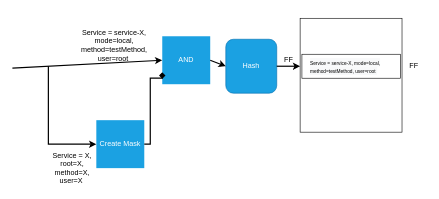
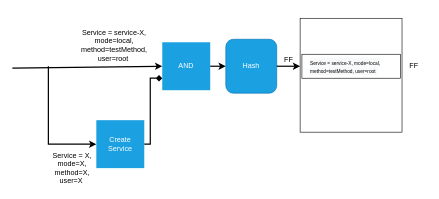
node "AND": moved (186, 60) -> (186, 66)
node "Create Mask": label "Create Mask" -> "Create Service"
node "Service = X, root=X, method=X, user=X": label "Service = X, root=X, method=X, user=X" -> "Service = X, mode=X, method=X, user=X"
